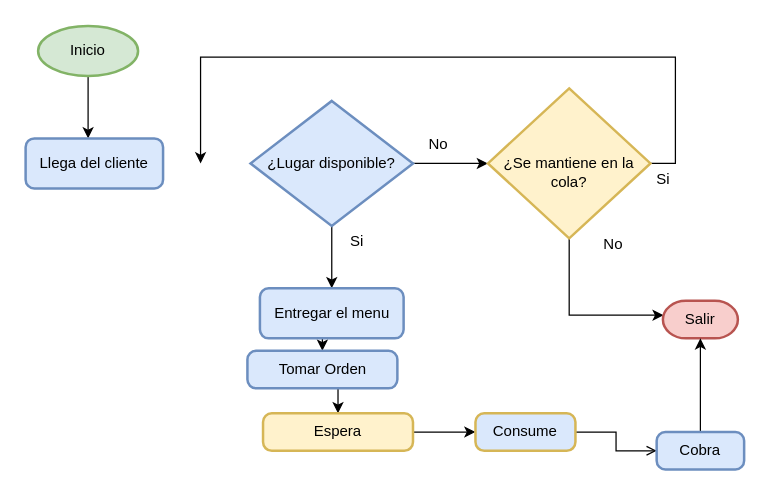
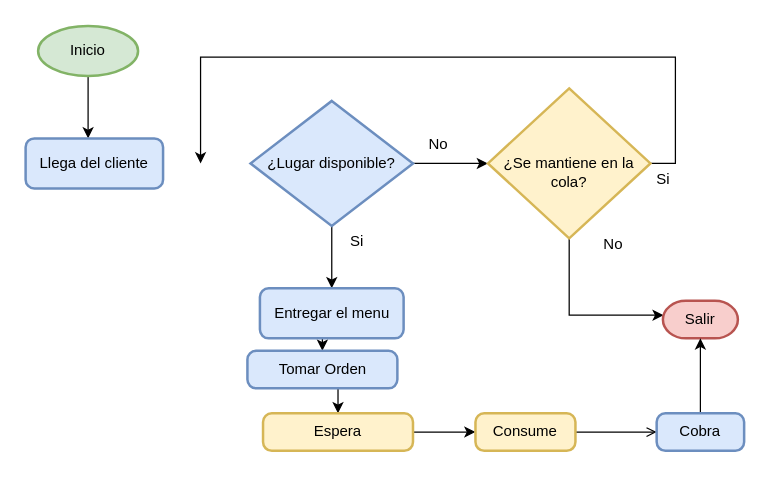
node "Consume": fillcolor #dae8fc -> #fff2cc
node "Cobra": moved (701, 451) -> (701, 432)
